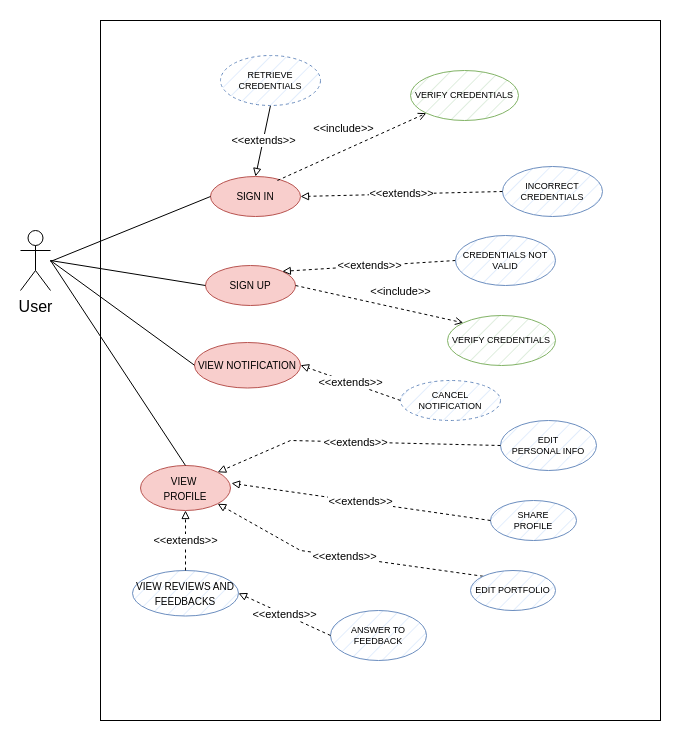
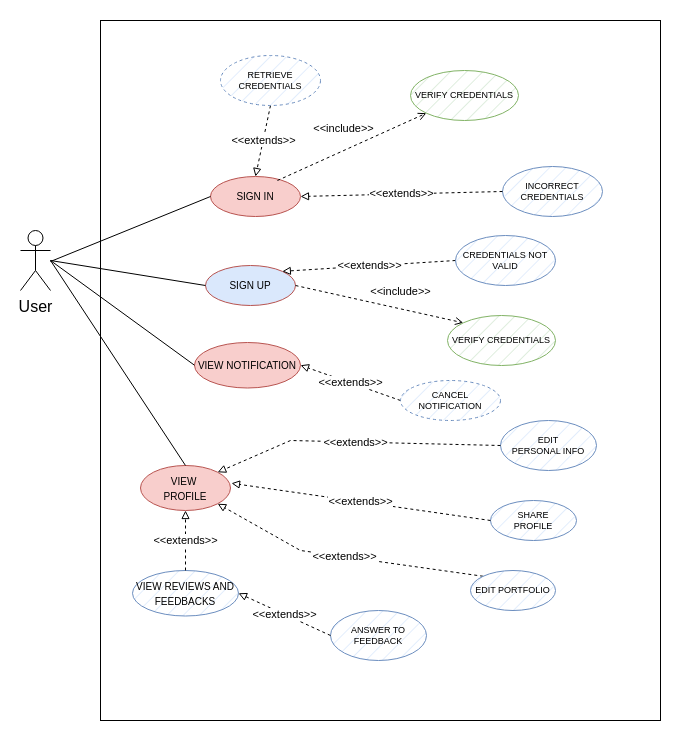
edge "RETRIEVECREDENTIALS" -> "SIGN IN": style solid -> dashed
node "SIGN UP": fillcolor #f8cecc -> #dae8fc
